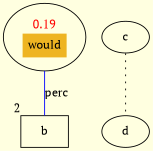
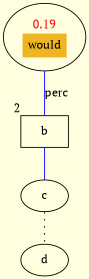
edge "b 2" -- "c": added
